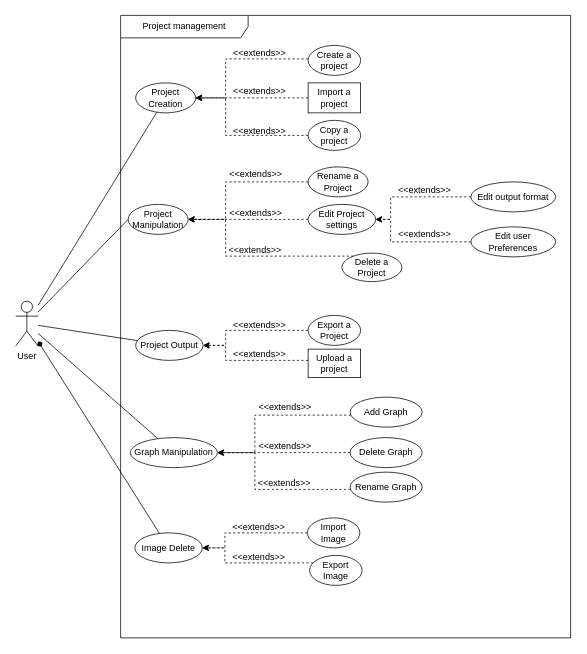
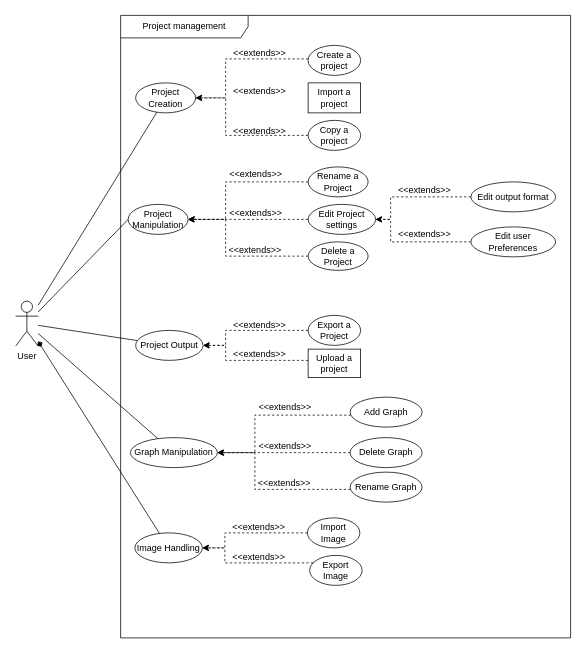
edge "Import a project" -> "Project Creation": removed
node "Delete a Project": moved (372, 267) -> (338, 256)
node "Image Delete": label "Image Delete" -> "Image Handling"
